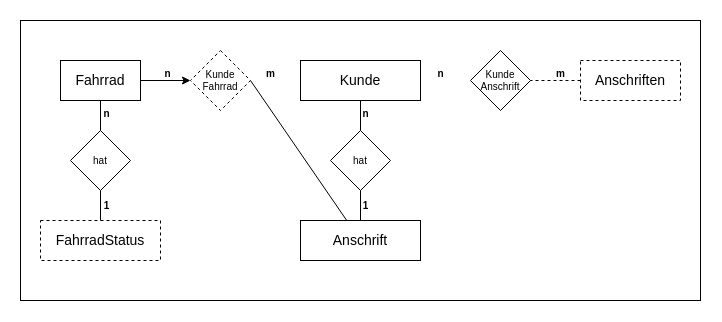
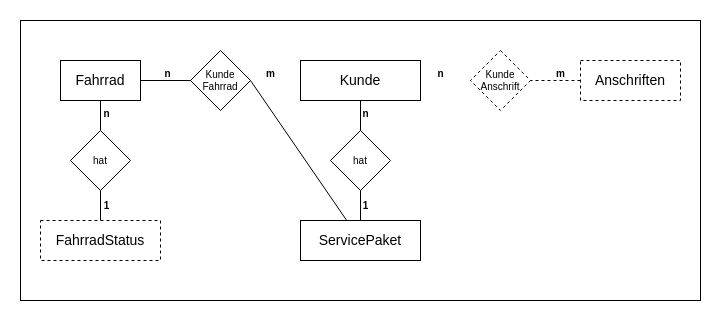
edge "Fahrrad" -> "Kunde Fahrrad": arrowhead classic -> none
node "Kunde Fahrrad": style dashed -> solid
node "Kunde Anschrift": style solid -> dashed
node "Anschrift": label "Anschrift" -> "ServicePaket"
